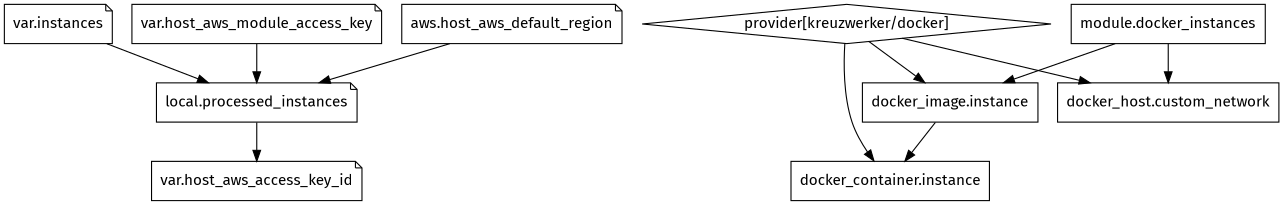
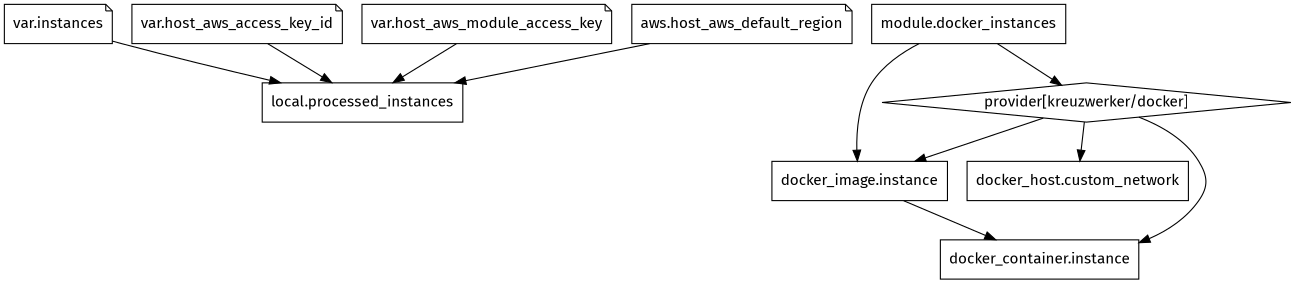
edge "module.docker_instances" -> "docker_host.custom_network": now "module.docker_instances" -> "provider[kreuzwerker/docker]"
node "local.processed_instances": shape note -> box
edge "local.processed_instances" -> "var.host_aws_access_key_id": reversed
